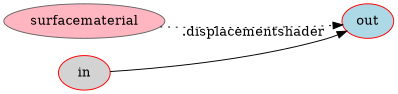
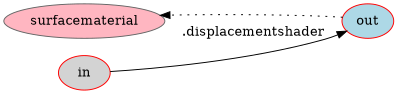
edge "surfacematerial" -> "out": reversed
